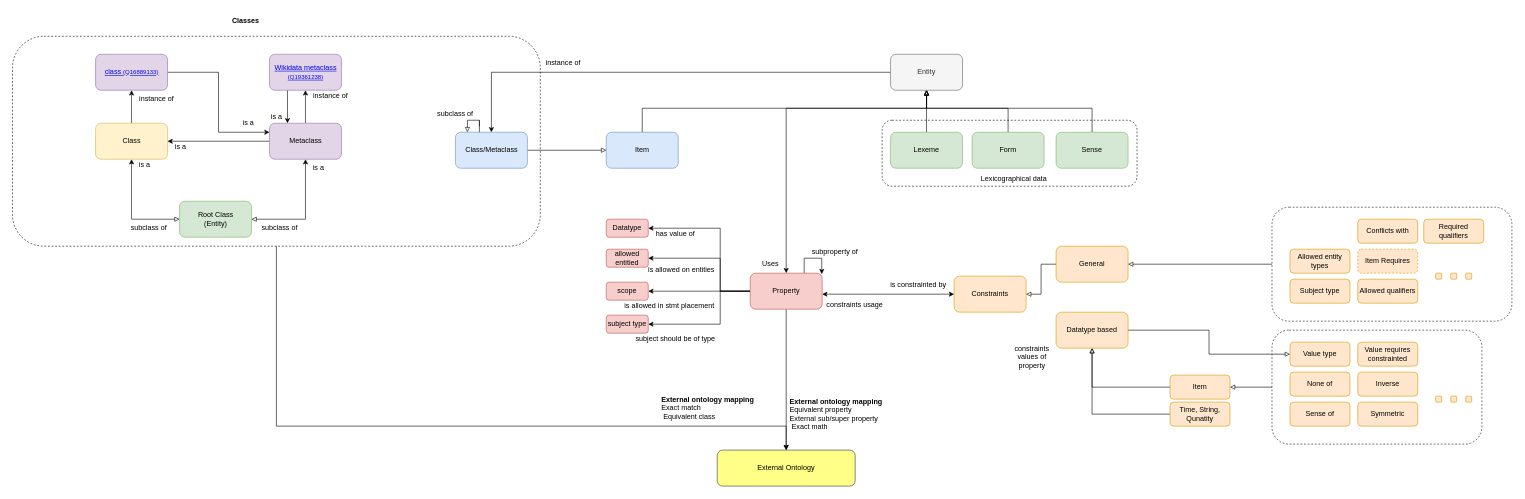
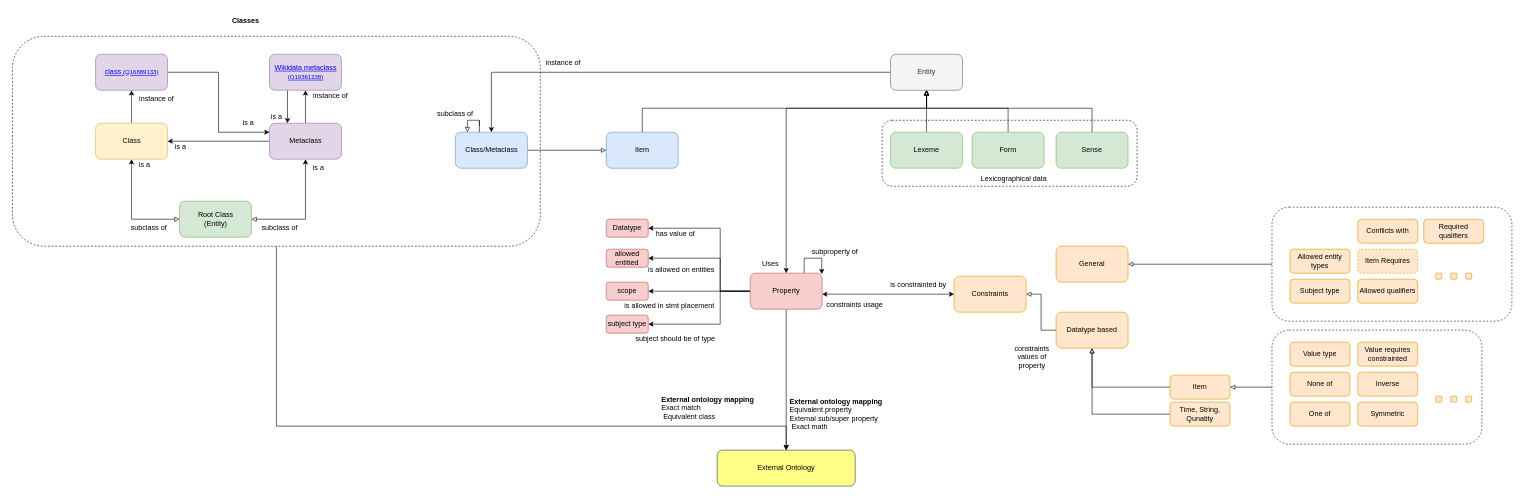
edge "General" -> "Constraints": removed
edge "Datatype based" -> "Value type": now "Datatype based" -> "Constraints"
node "Sense of": label "Sense of" -> "One of"
